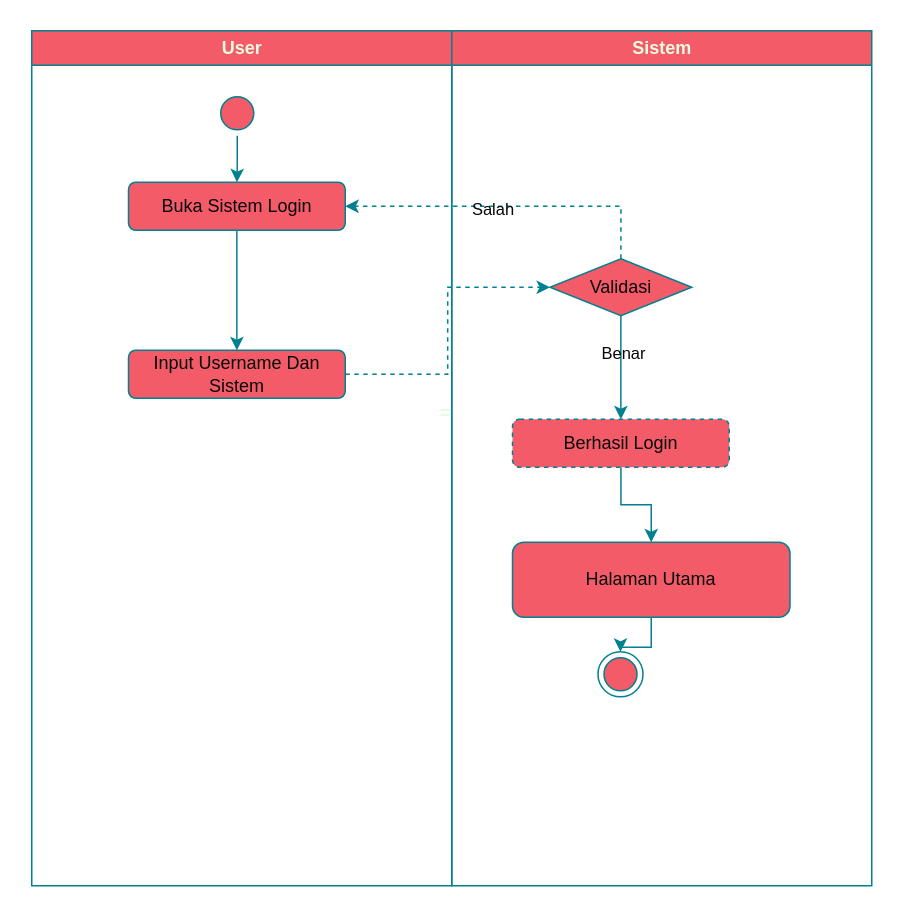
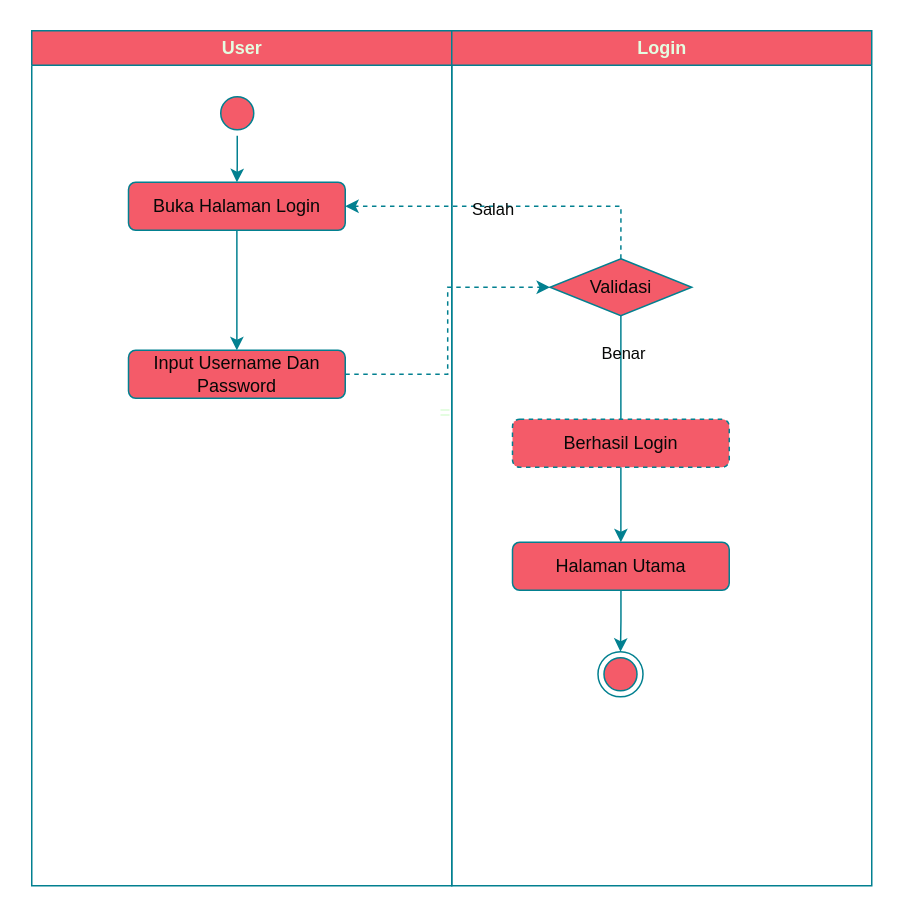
node "Sistem": label "Sistem" -> "Login"
node "Buka Sistem Login": label "Buka Sistem Login" -> "Buka Halaman Login"
node "Input Username Dan Sistem": label "Input Username Dan Sistem" -> "Input Username Dan Password"
edge "Validasi" -> "Berhasil Login": arrowhead classic -> none
node "Halaman Utama": size 278x75 -> 217x48
